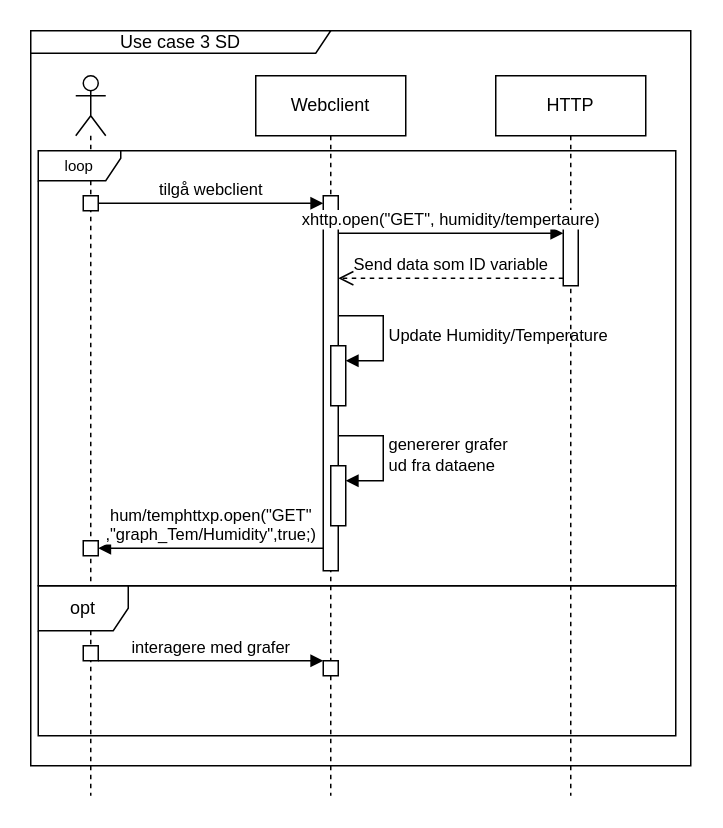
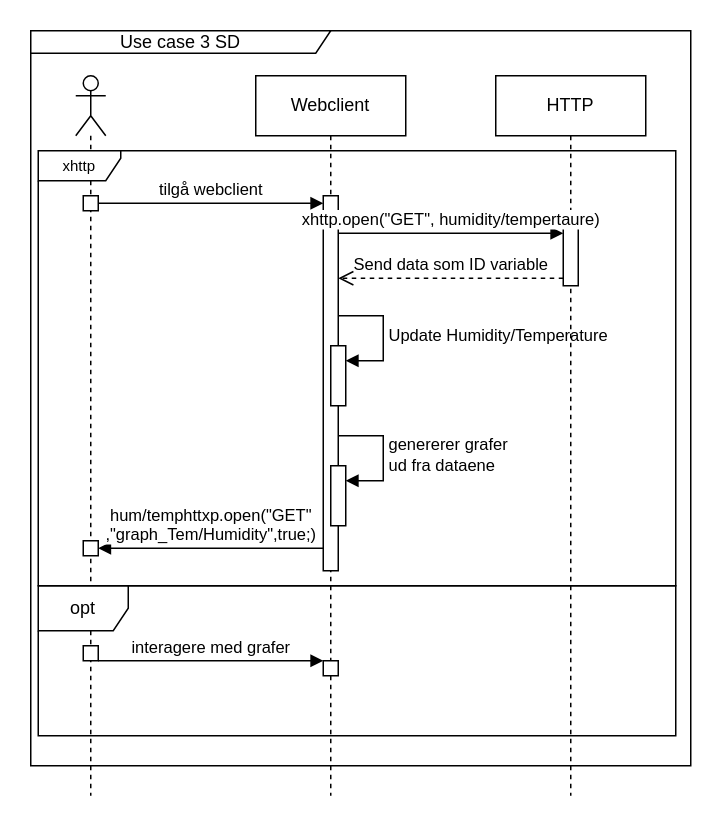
node "loop": label "loop" -> "xhttp"
